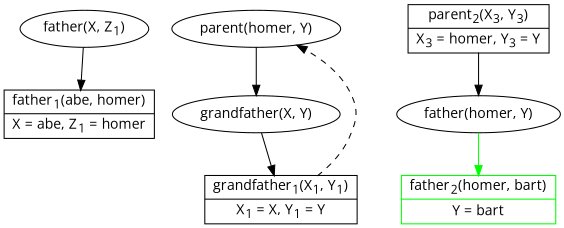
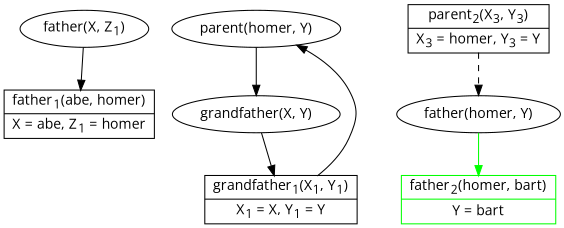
edge "parent" -> "father(homer, Y)": style solid -> dashed
edge "grandfather" -> "parent(homer, Y)": style dashed -> solid
